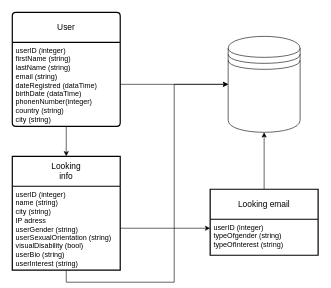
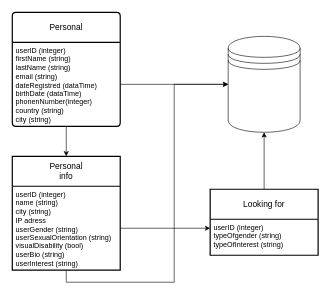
node "User": label "User" -> "Personal"
node "Looking info": label "Looking info" -> "Personal info"
node "Looking email": label "Looking email" -> "Looking for"
